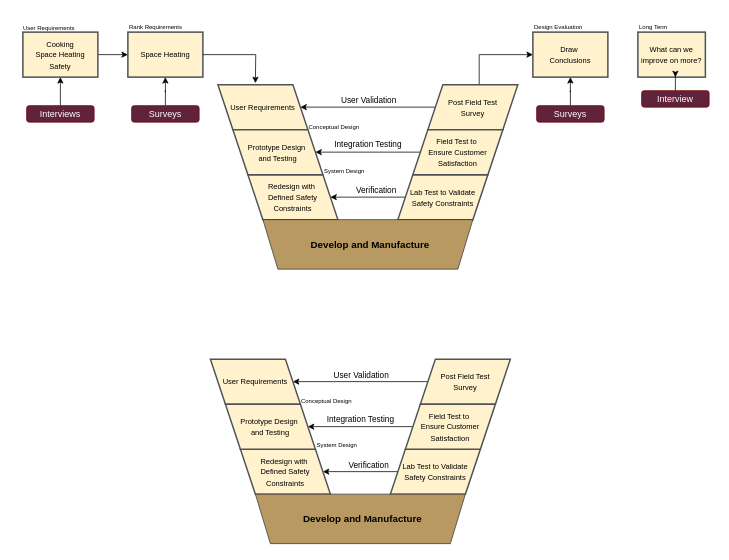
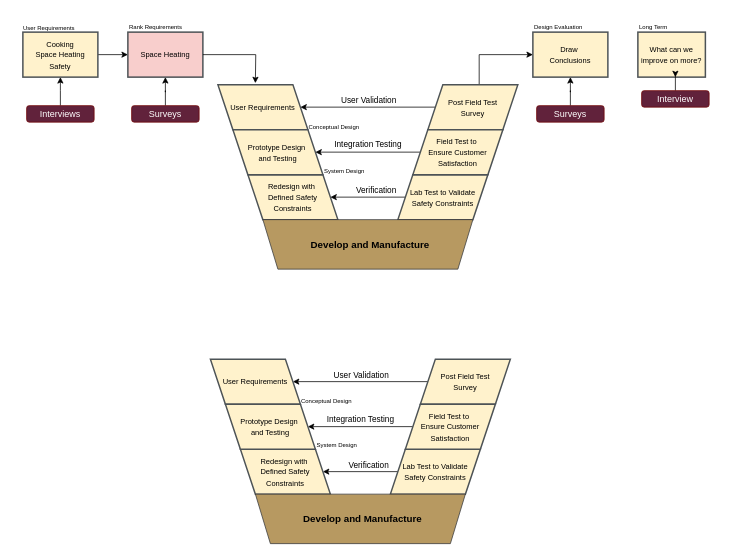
node "Space Heating": fillcolor #fff2cc -> #f8cecc
